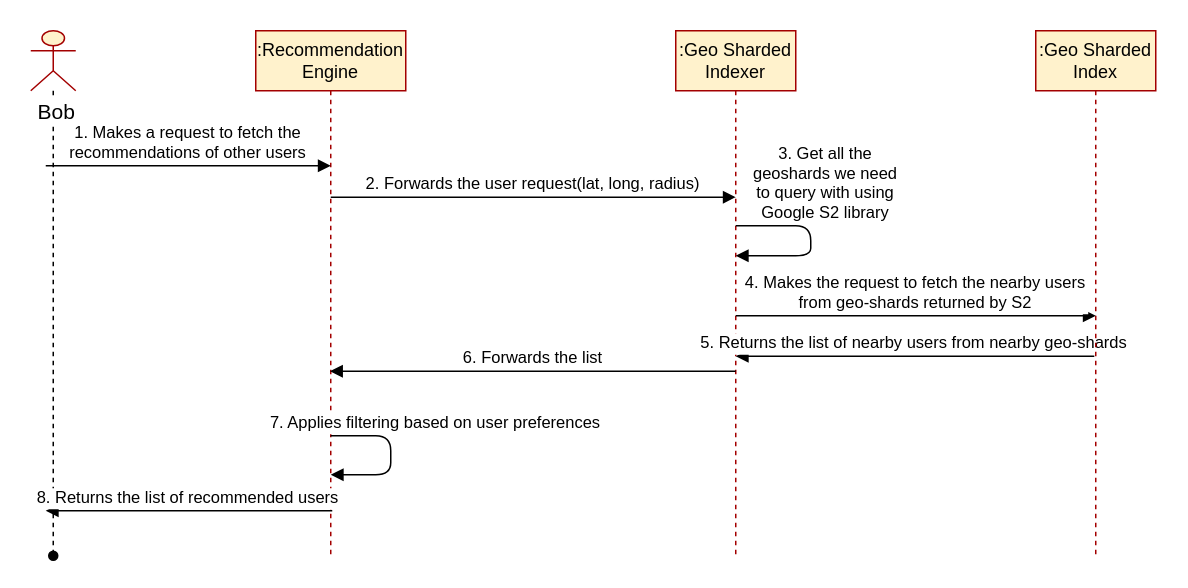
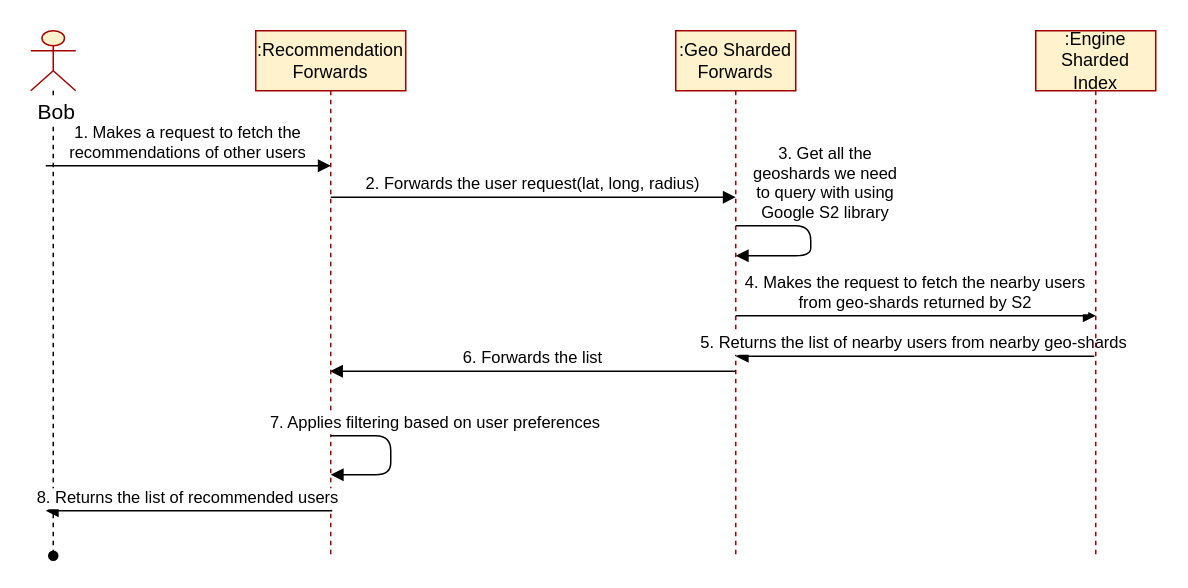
node ":Recommendation Engine": label ":Recommendation Engine" -> ":Recommendation Forwards"
node ":Geo Sharded Indexer": label ":Geo Sharded Indexer" -> ":Geo Sharded Forwards"
node ":Geo Sharded Index": label ":Geo Sharded Index" -> ":Engine Sharded Index"
